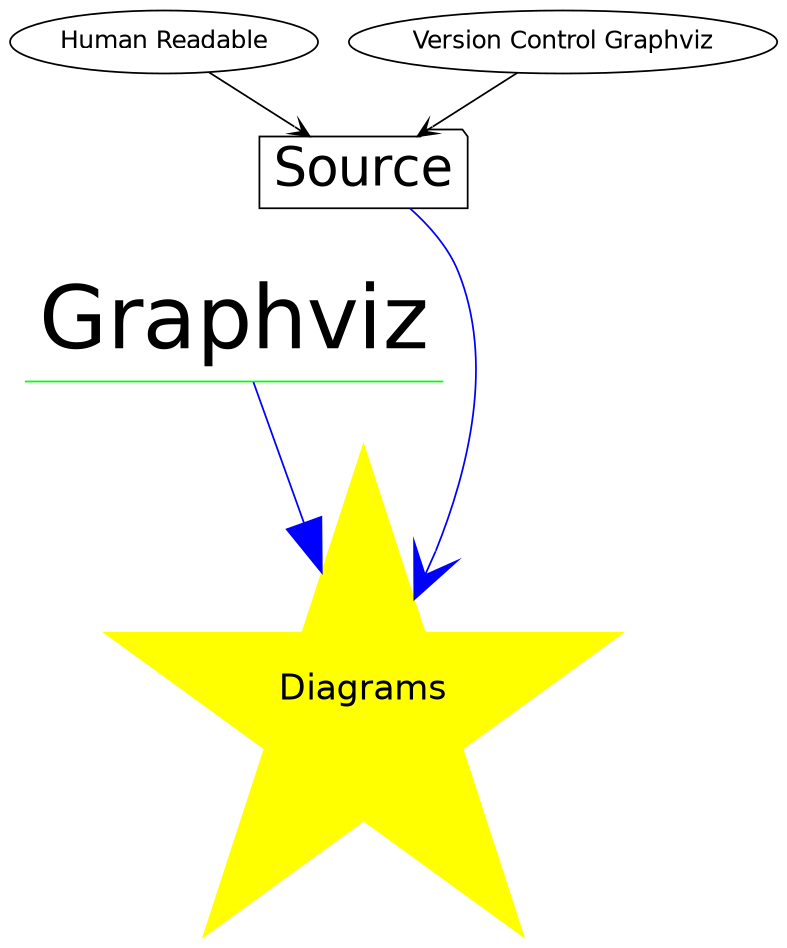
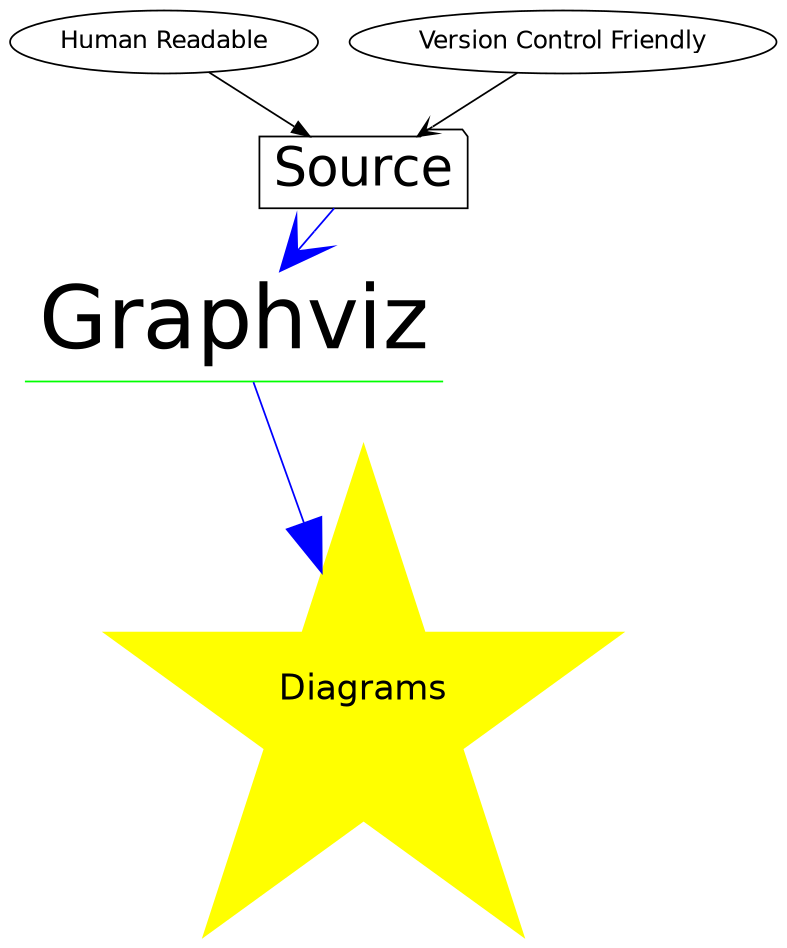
node "Version Control Graphviz": label "Version Control Graphviz" -> "Version Control Friendly"
edge "Human Readable" -> "Source": arrowhead vee -> normal
edge "Source" -> "Diagrams": now "Source" -> "Graphviz"
